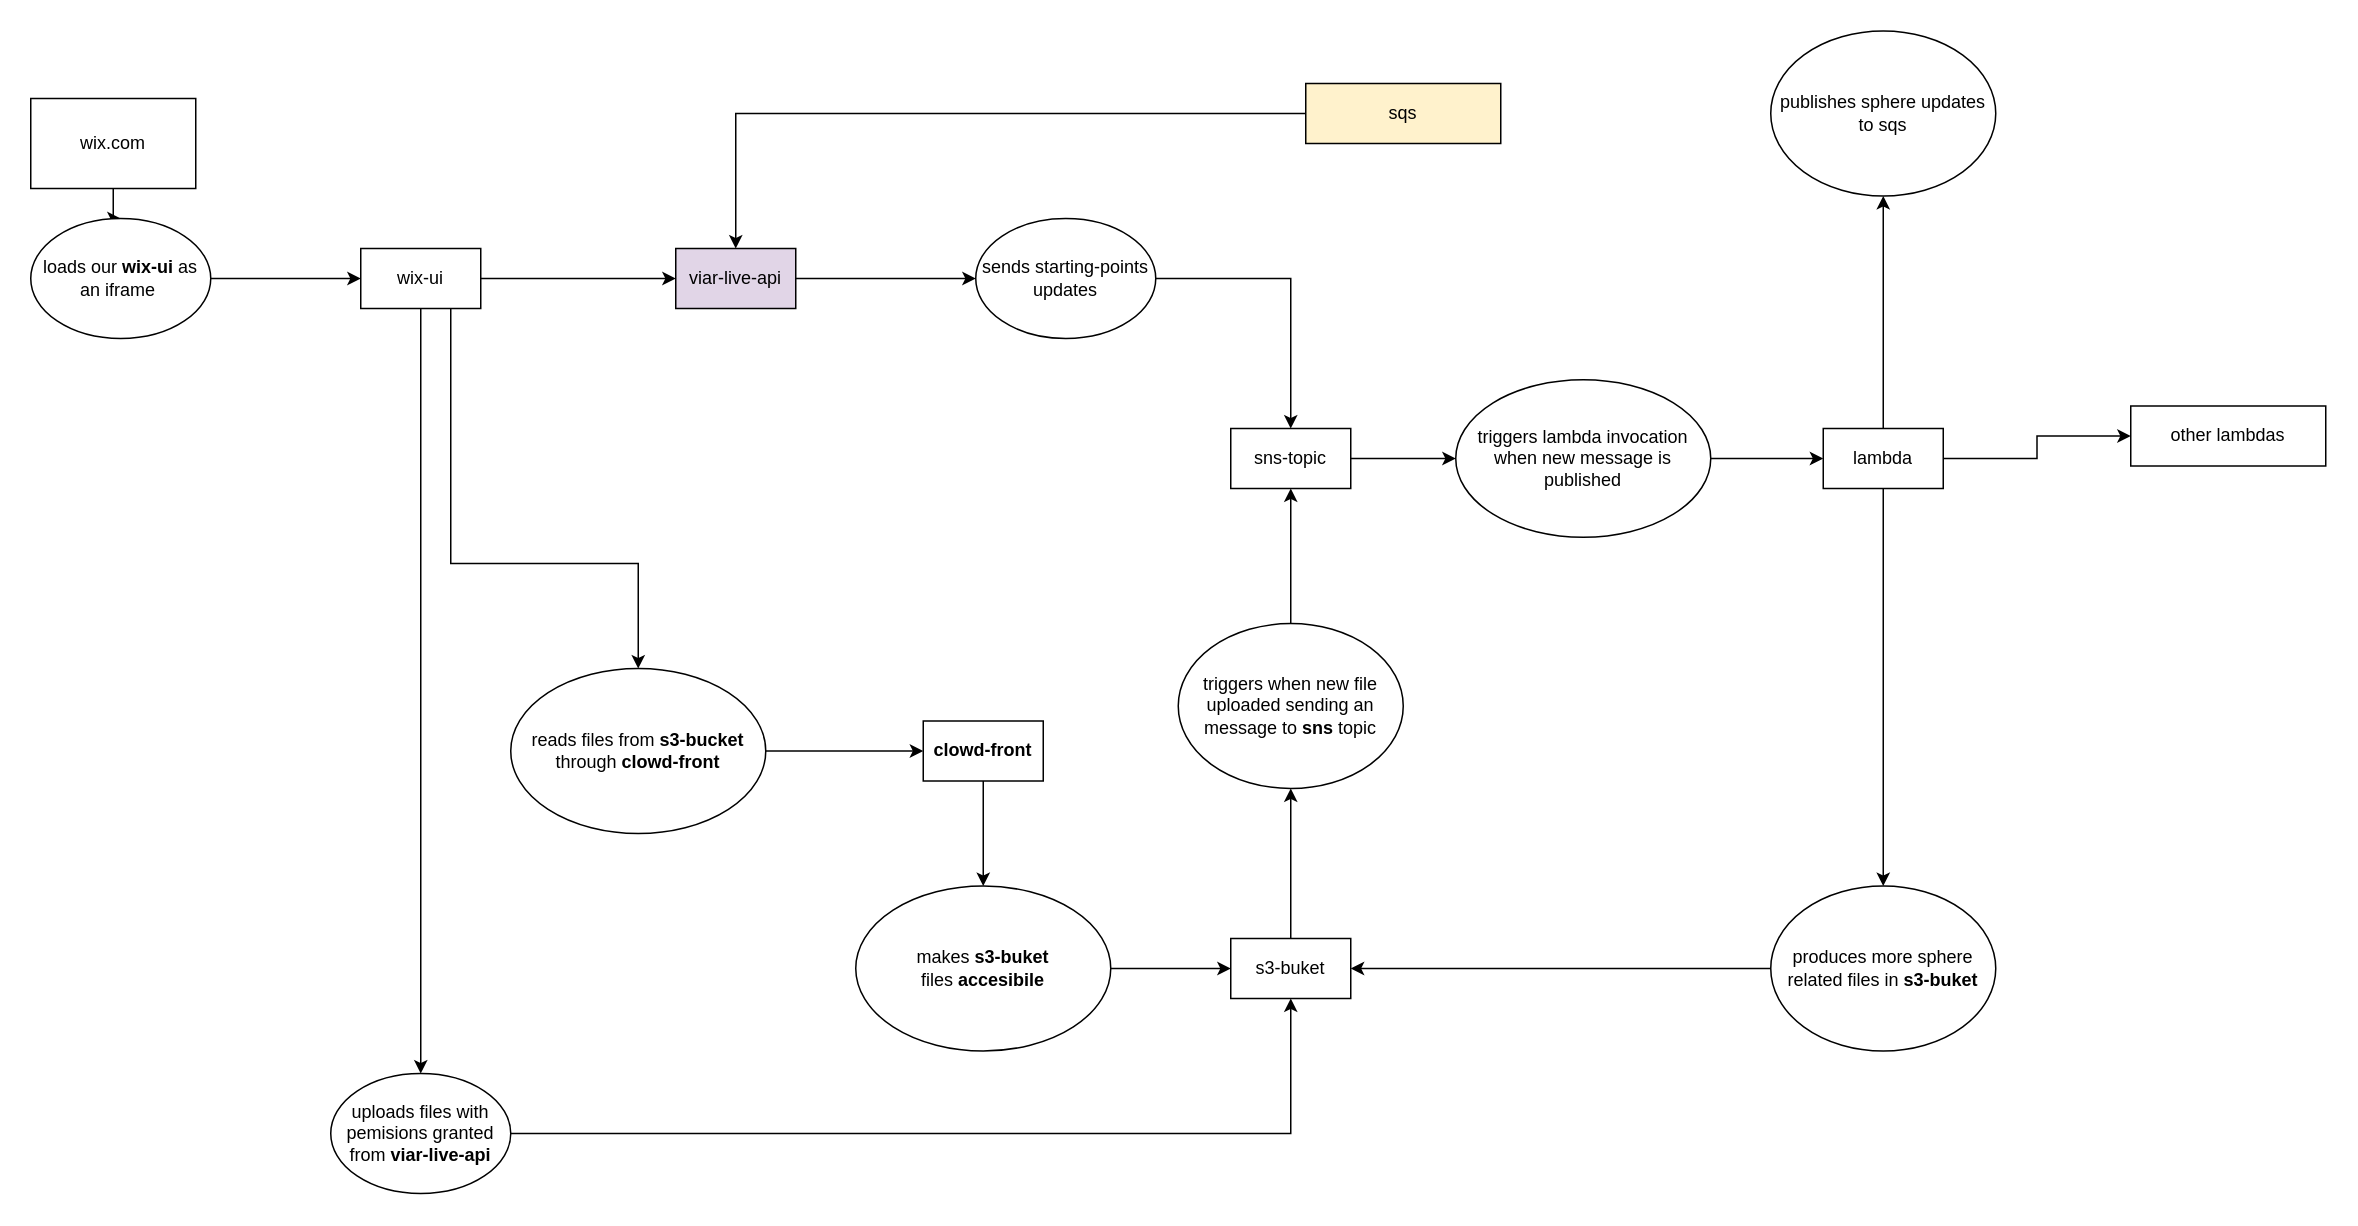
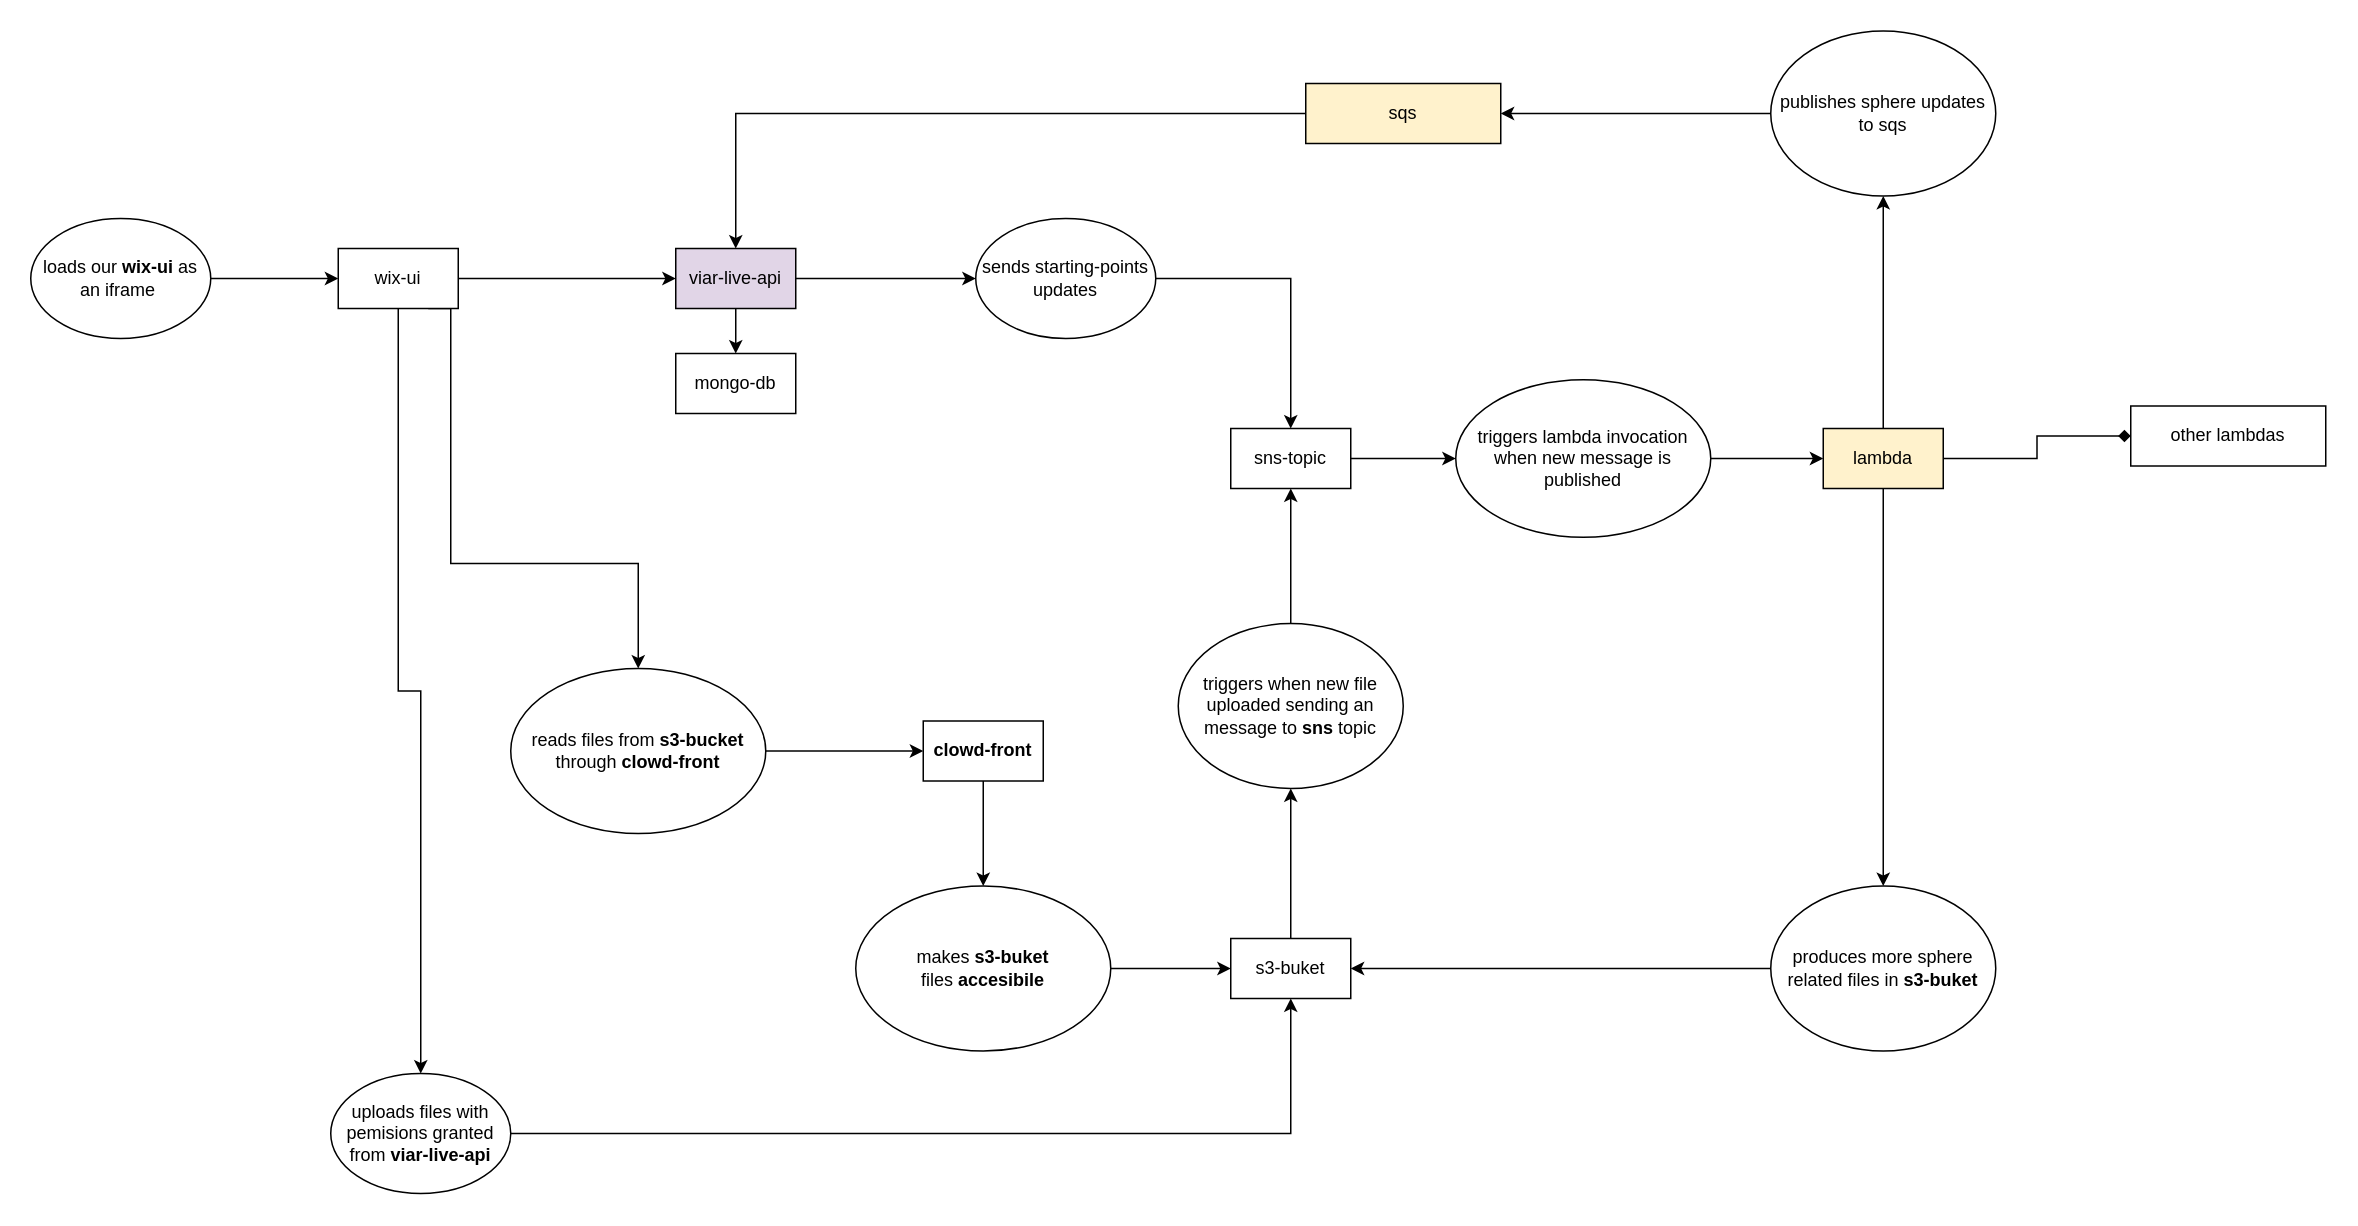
edge "publishes sphere updates to sqs" -> "sqs": added
node "wix.com": removed
edge "wix.com" -> "loads our wix-ui as an iframe": removed
node "wix-ui": moved (421, 278) -> (398, 278)
edge "viar-live-api" -> "mongo-db": added
node "mongo-db": added
edge "lambda" -> "other lambdas": arrowhead classic -> diamond
node "lambda": fillcolor #ffffff -> #fff2cc
